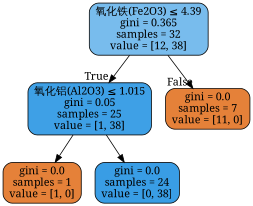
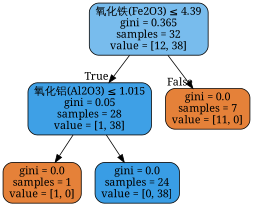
node "氧化铝(Al2O3) ≤ 1.015": text "samples = 25" -> "samples = 28"
